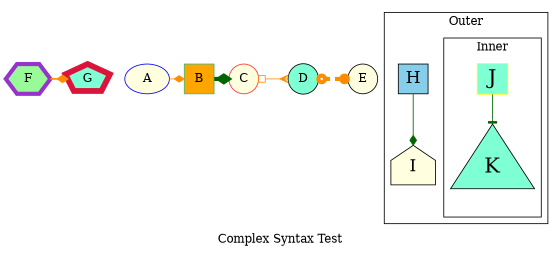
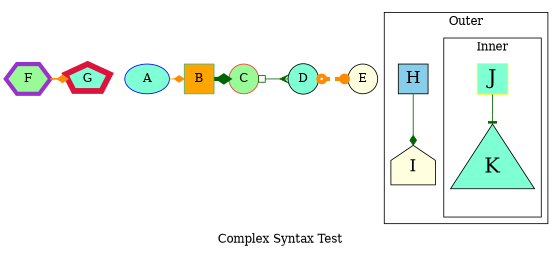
node "A": fillcolor lightyellow -> aquamarine
node "C": fillcolor lightyellow -> palegreen
edge "C" -- "D": color darkorange -> darkgreen
